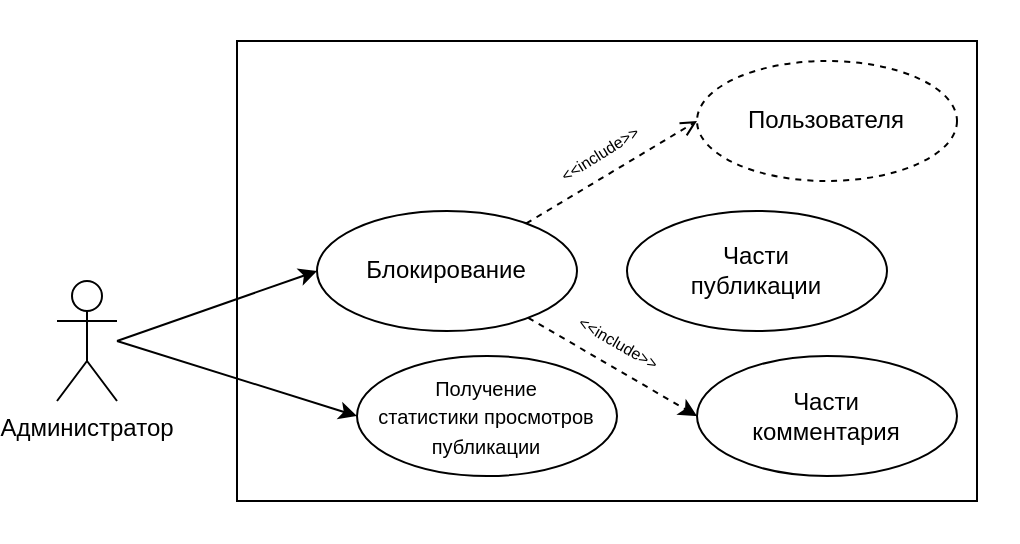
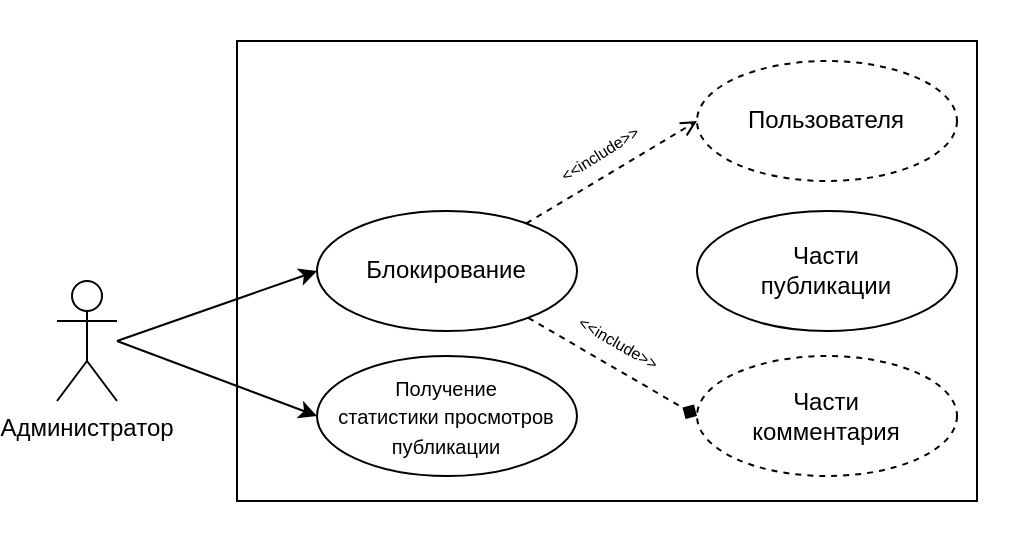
node "Части публикации": moved (757, 271) -> (827, 271)
edge "Блокирование" -> "Части комментария": arrowhead classic -> diamond
node "Получение статистики просмотров публикации": moved (487, 416) -> (447, 416)
node "Части комментария": style solid -> dashed
